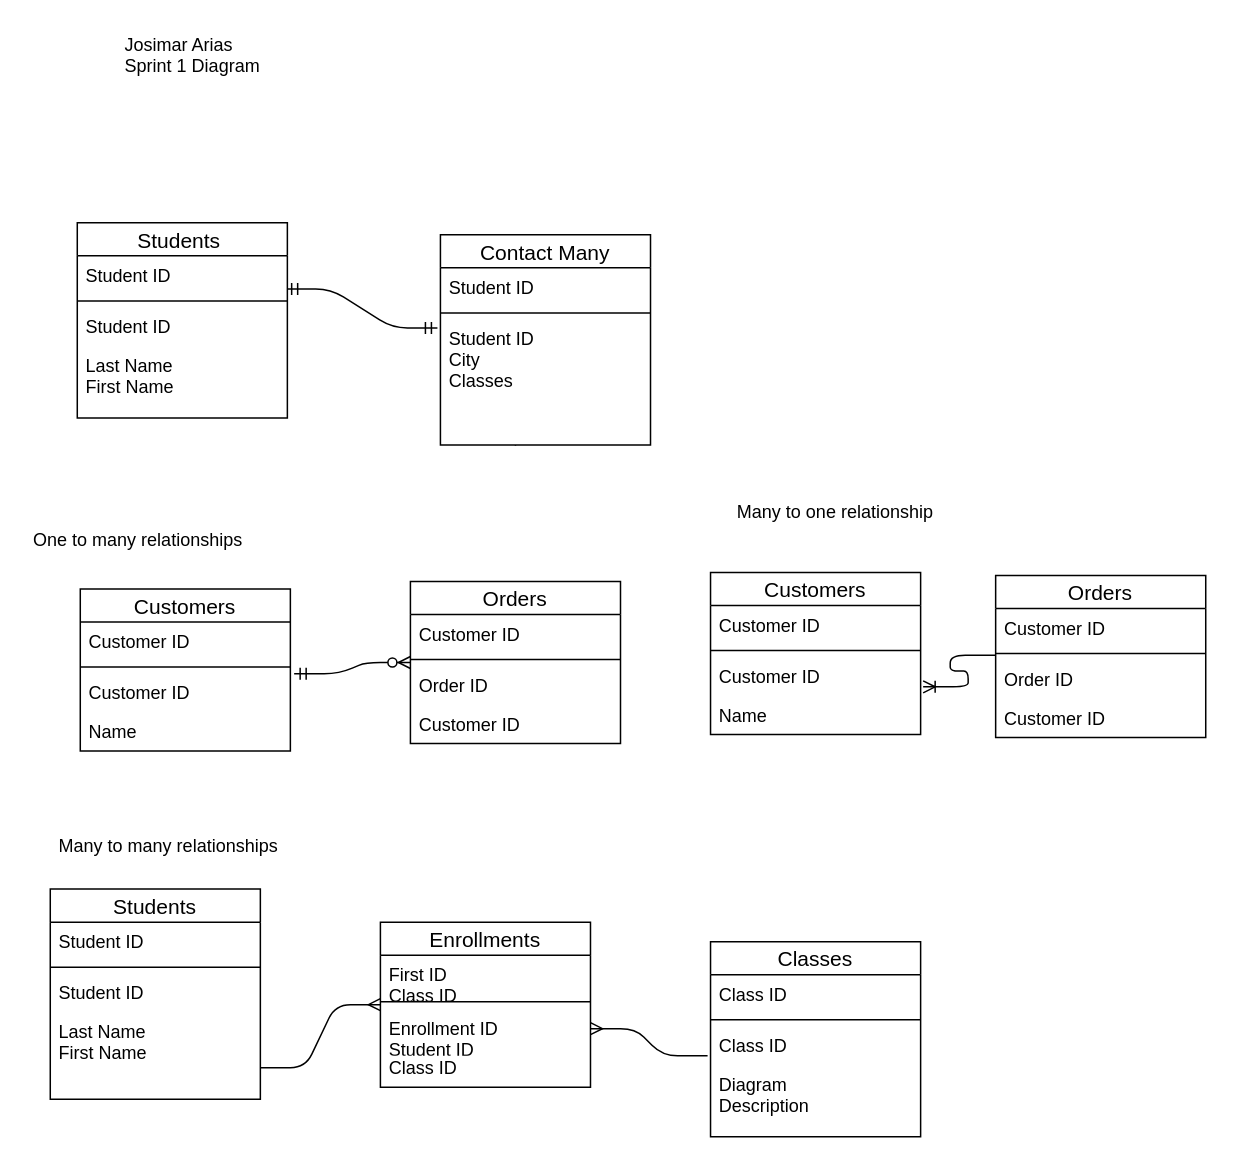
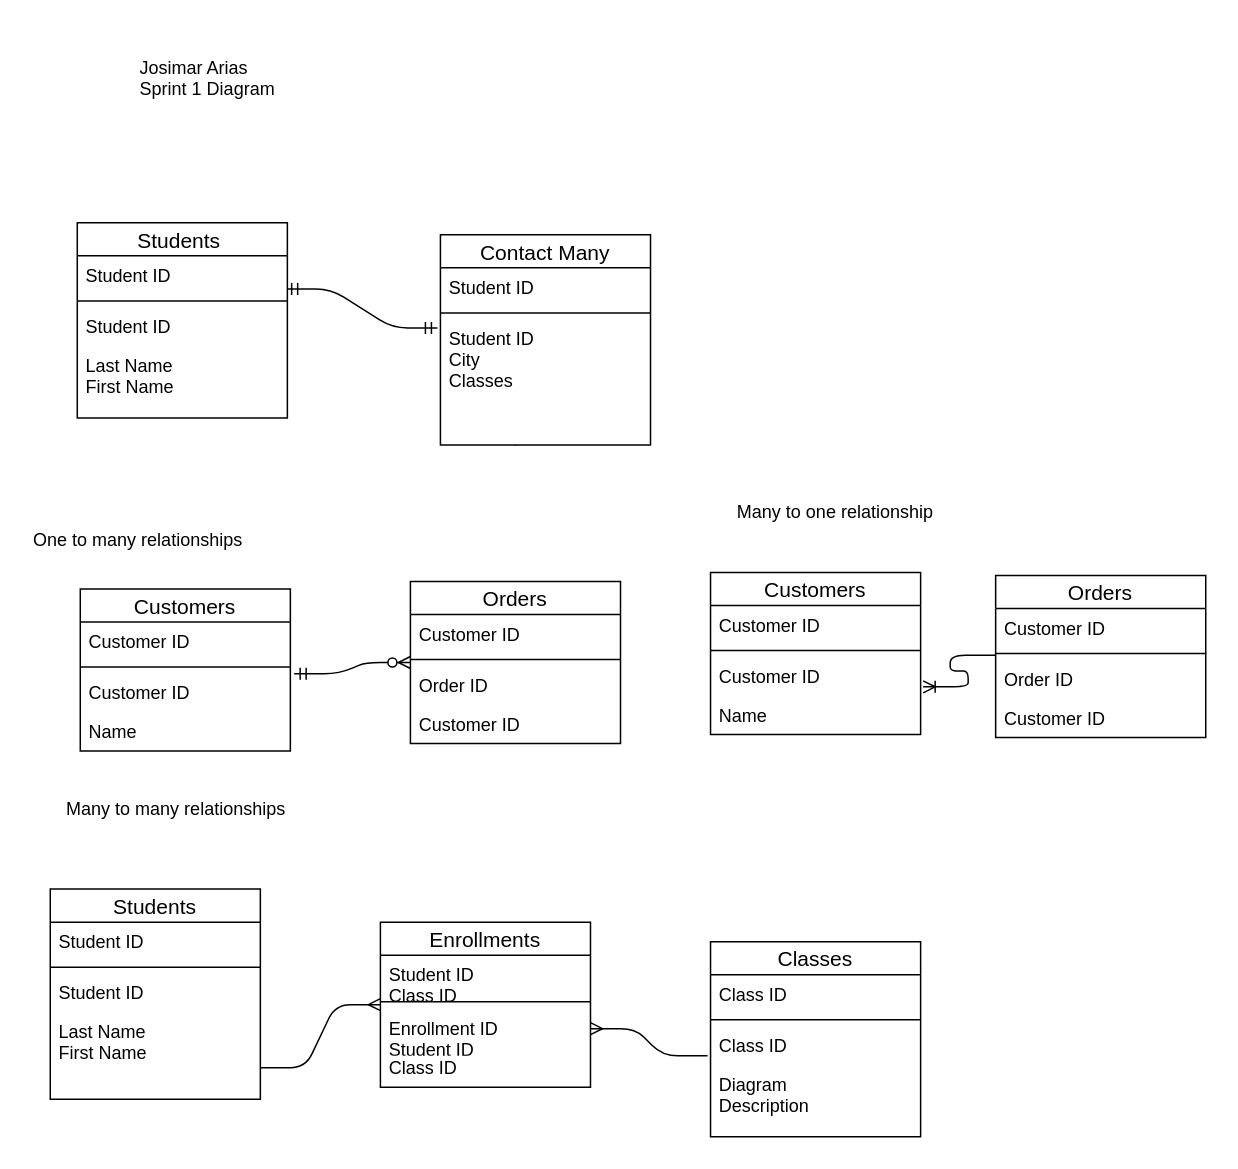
node "Josimar Arias Sprint 1 Diagram": moved (205, 53) -> (220, 76)
node "Many to many relationships": moved (184, 847) -> (191, 809)
node "First ID Class ID": label "First ID Class ID" -> "Student ID Class ID"
